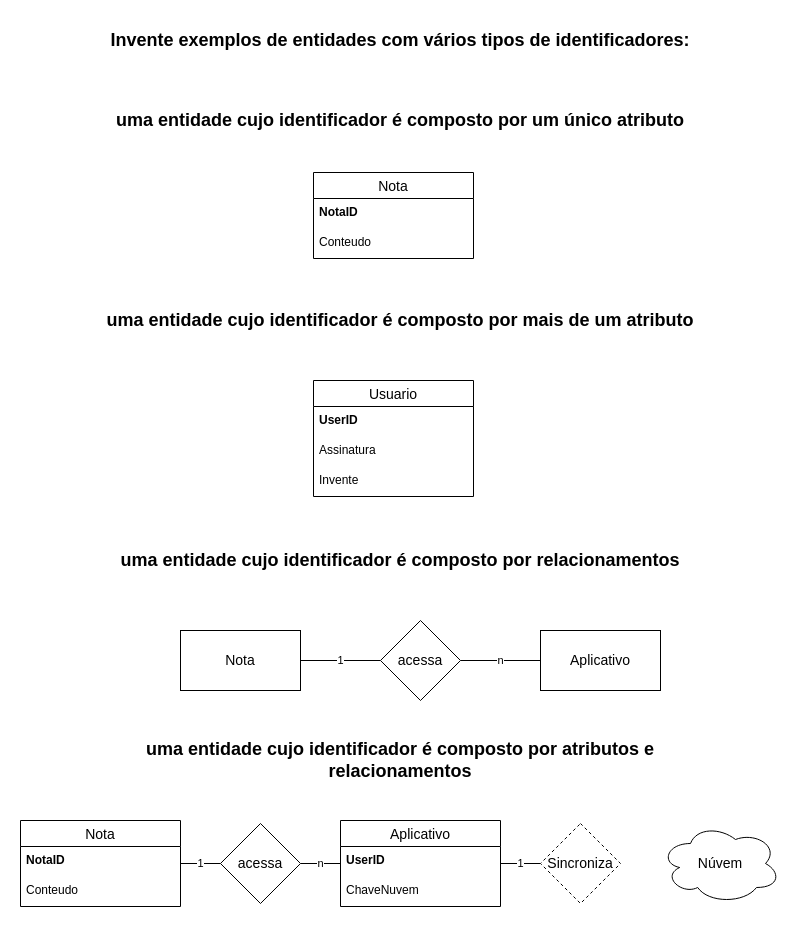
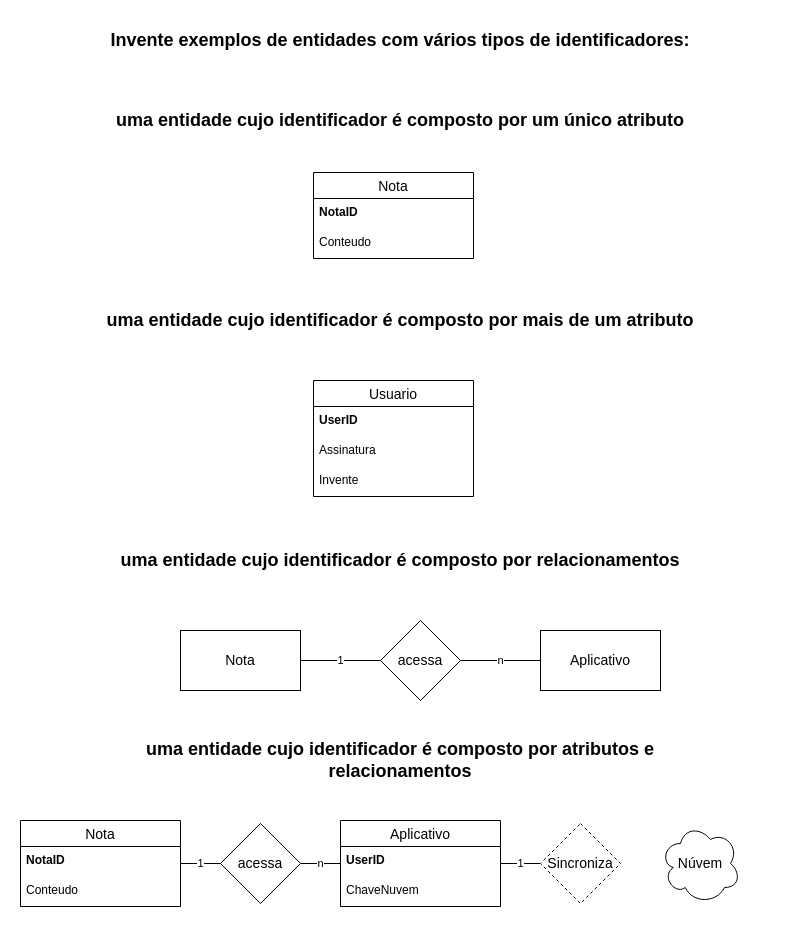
node "Núvem": size 120x80 -> 80x80
